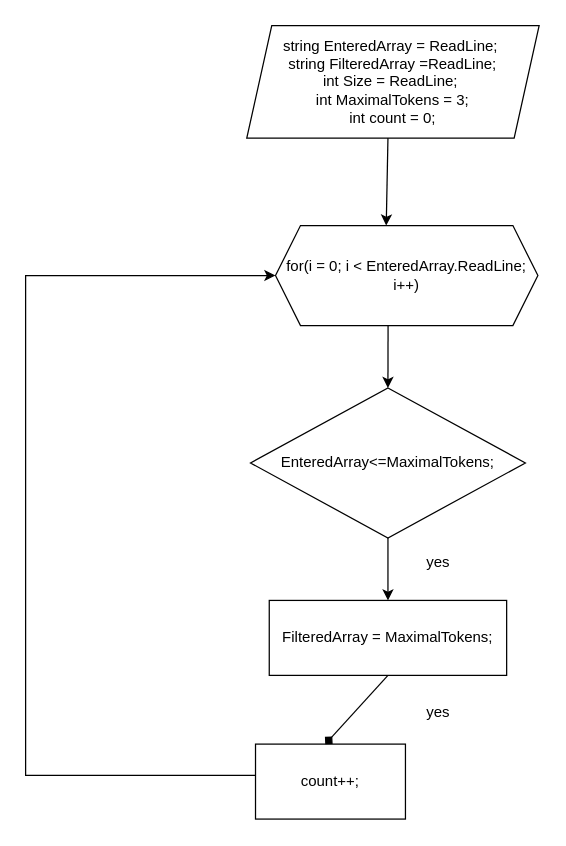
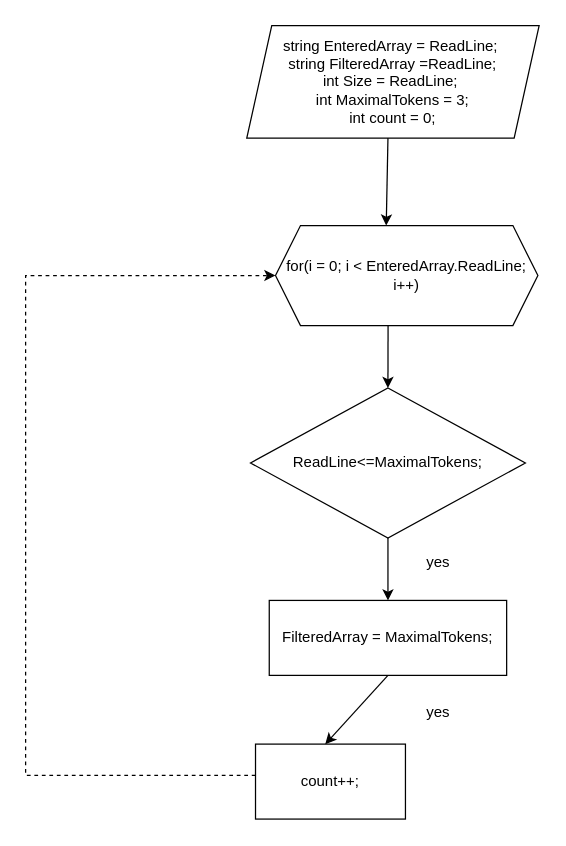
node "EnteredArray<=MaximalTokens;": label "EnteredArray<=MaximalTokens;" -> "ReadLine<=MaximalTokens;"
edge "count++;" -> "for(i = 0; i < EnteredArray.ReadLine; i++)": style solid -> dashed
edge "FilteredArray = MaximalTokens;" -> "count++;": arrowhead diamond -> classic
